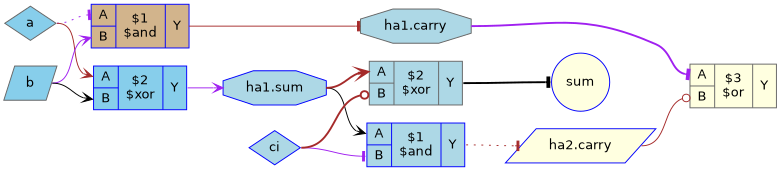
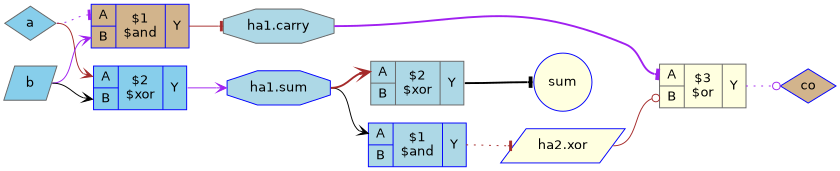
node "co": added
node "ha2.carry": label "ha2.carry" -> "ha2.xor"
node "ci": removed
